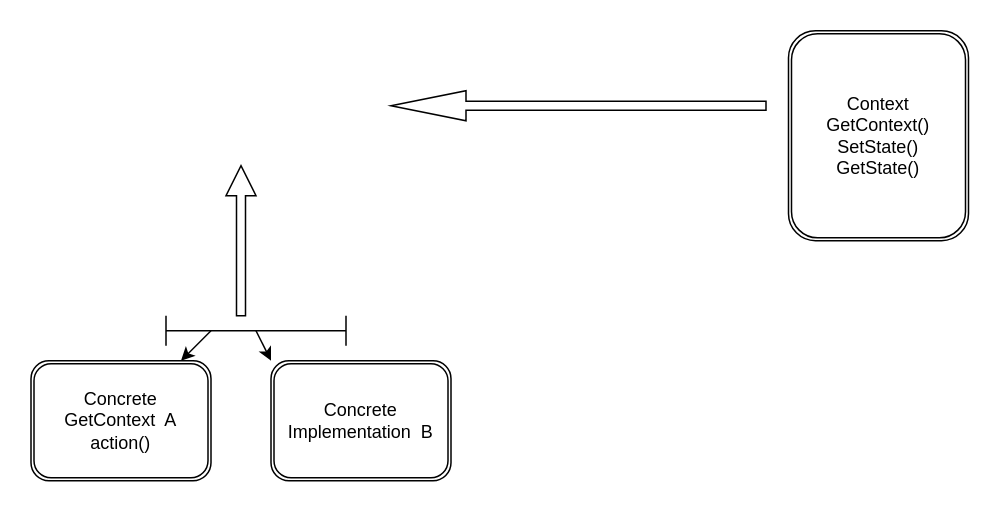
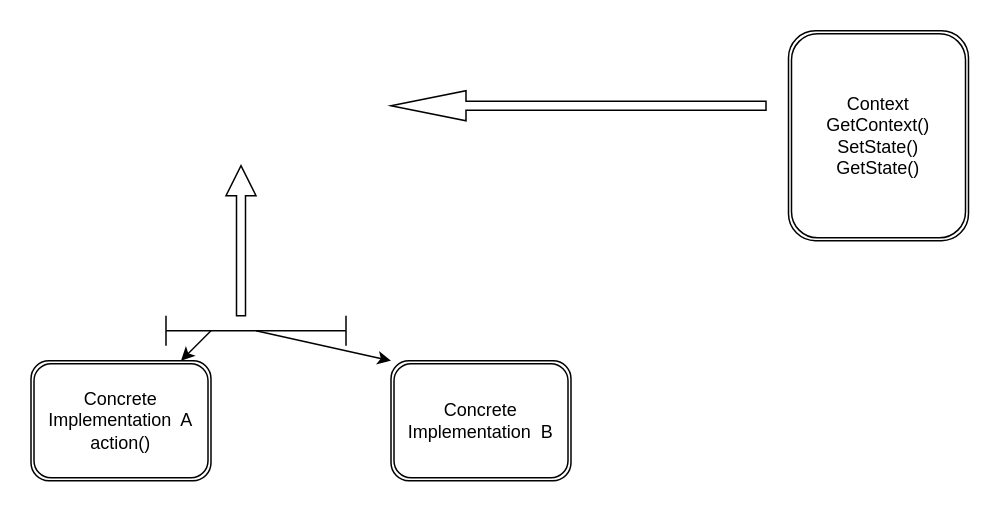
node "Concrete GetContext A action()": label "Concrete GetContext A action()" -> "Concrete Implementation A action()"
node "Concrete Implementation B": moved (361, 421) -> (481, 421)
